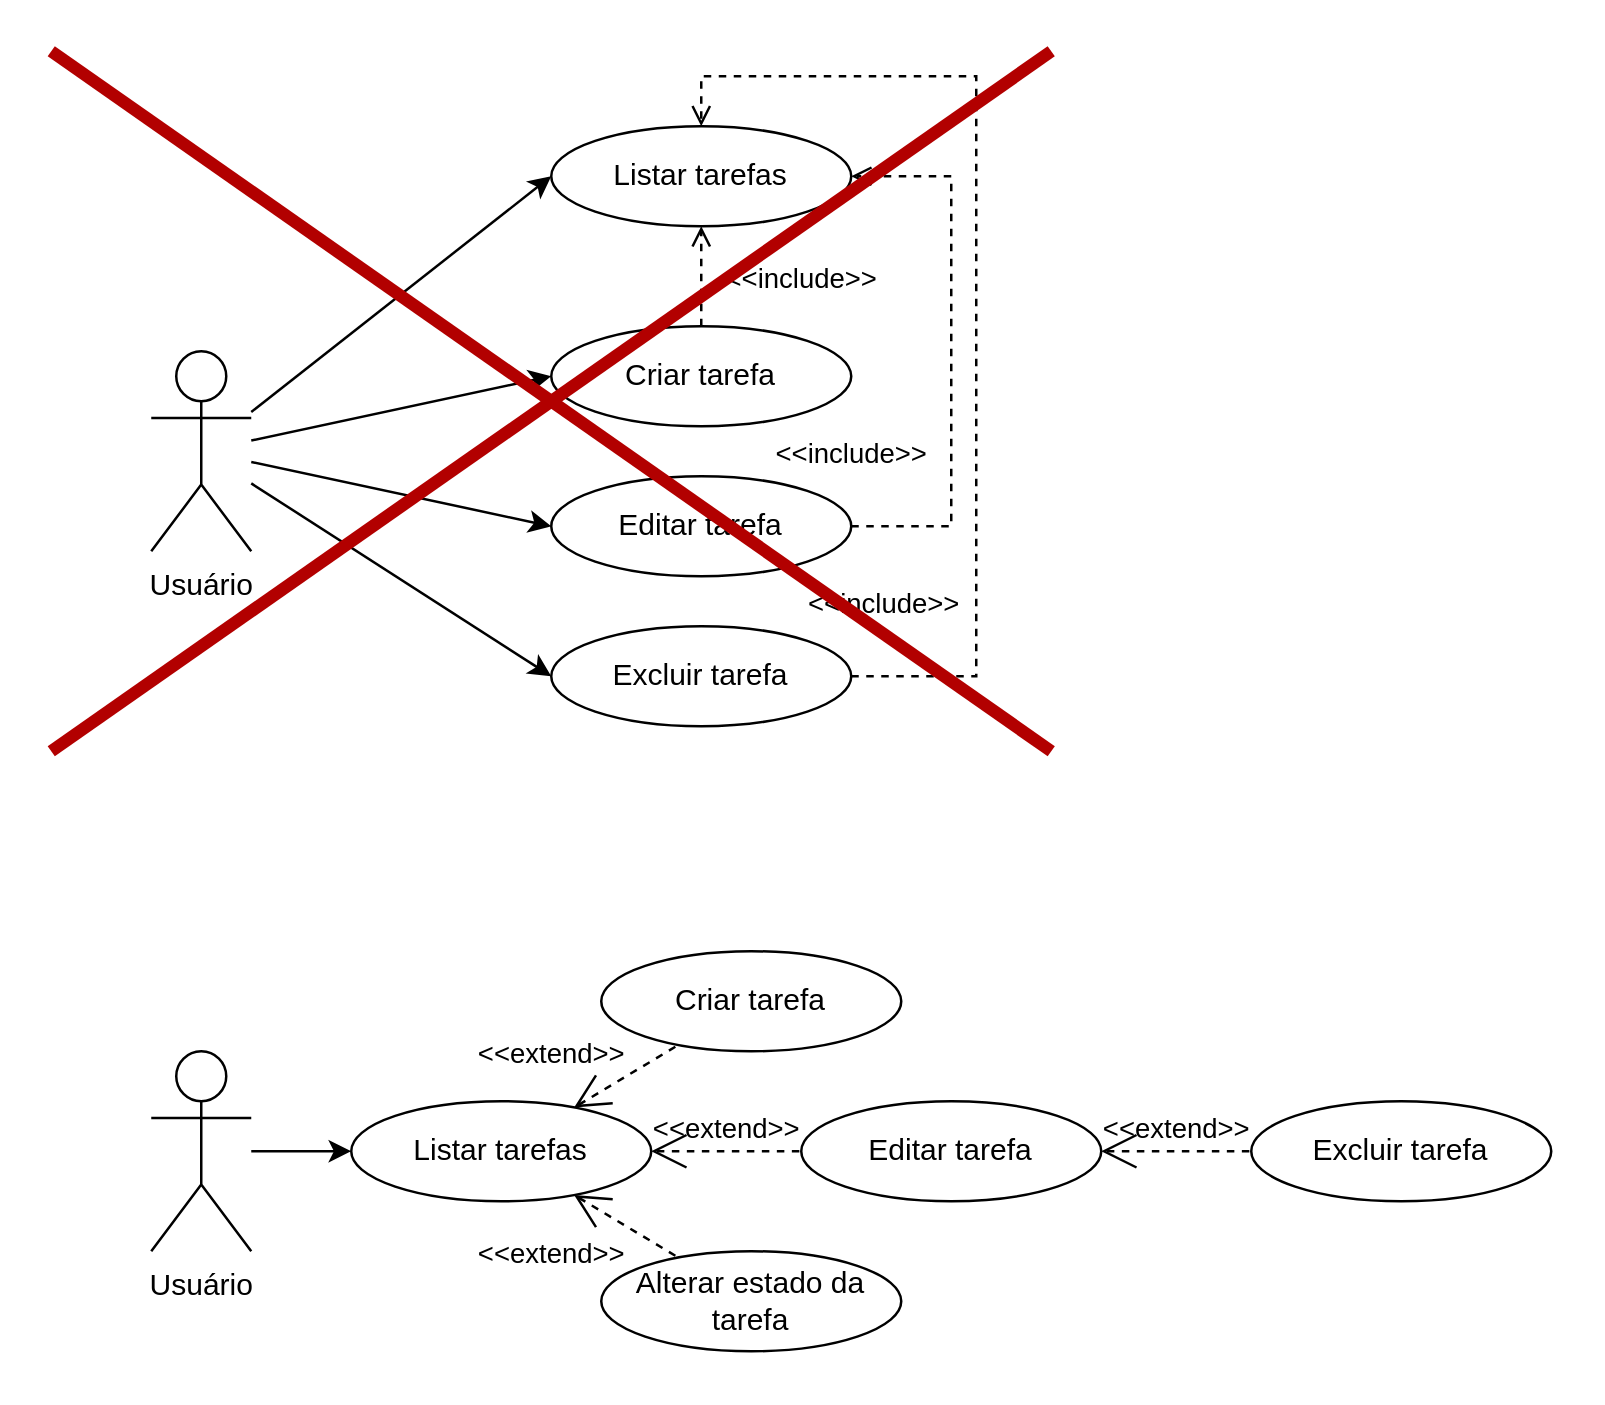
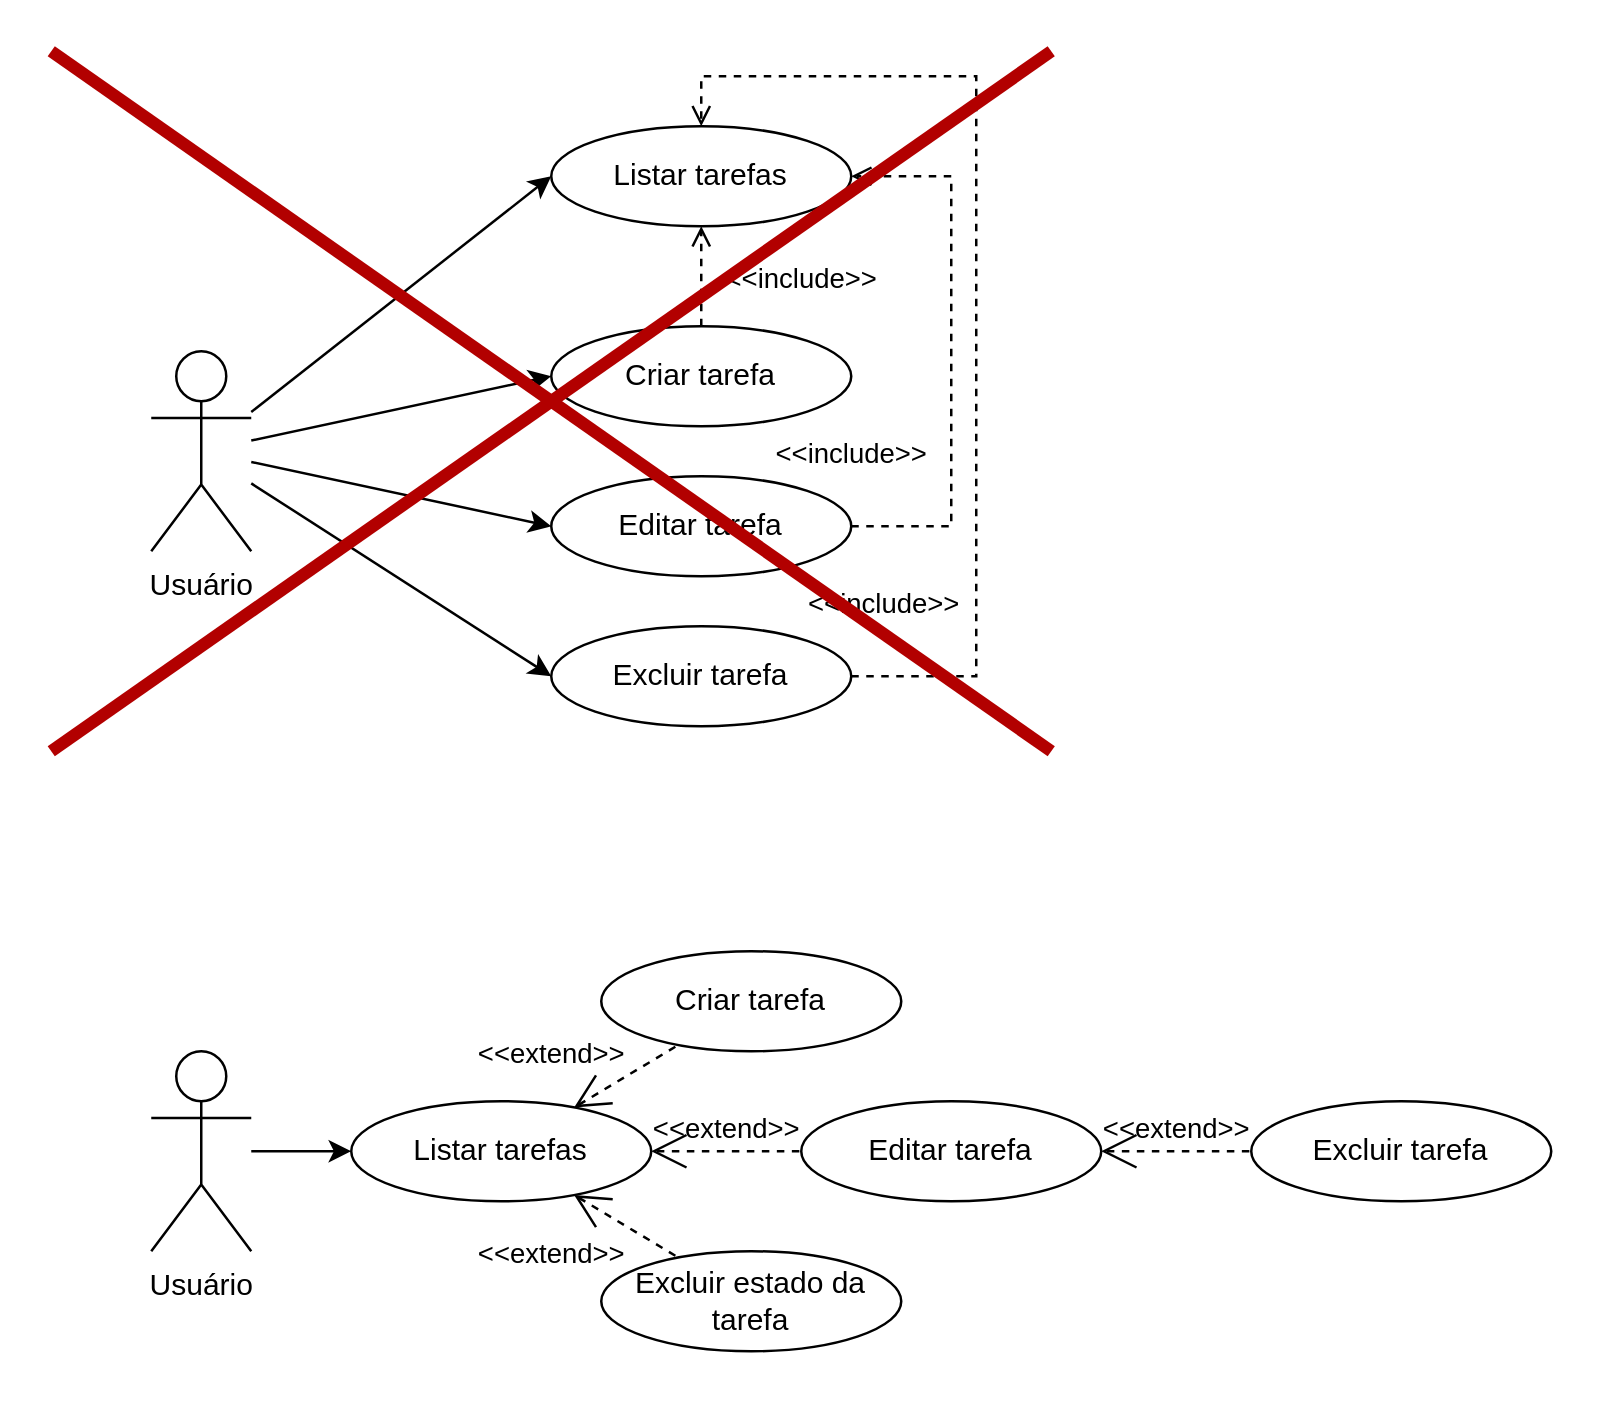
node "Alterar estado da tarefa": label "Alterar estado da tarefa" -> "Excluir estado da tarefa"
